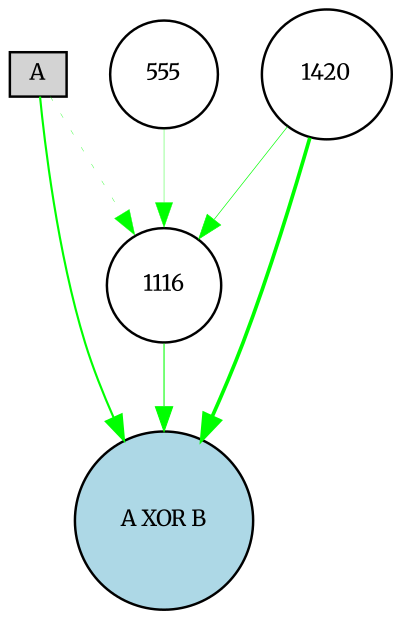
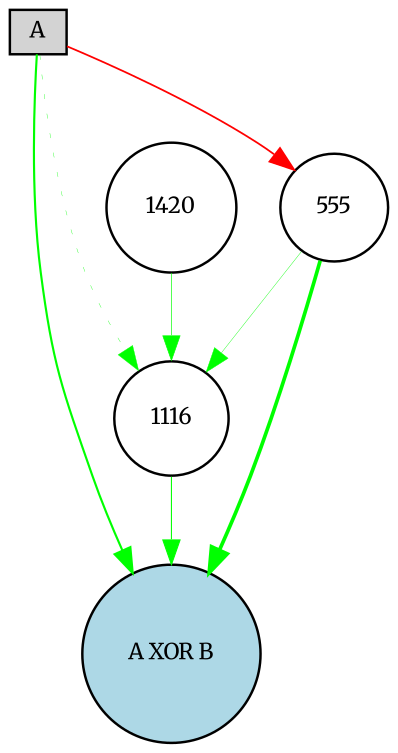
edge "A" -> "555": added
edge "1420" -> "A XOR B": now "555" -> "A XOR B"
